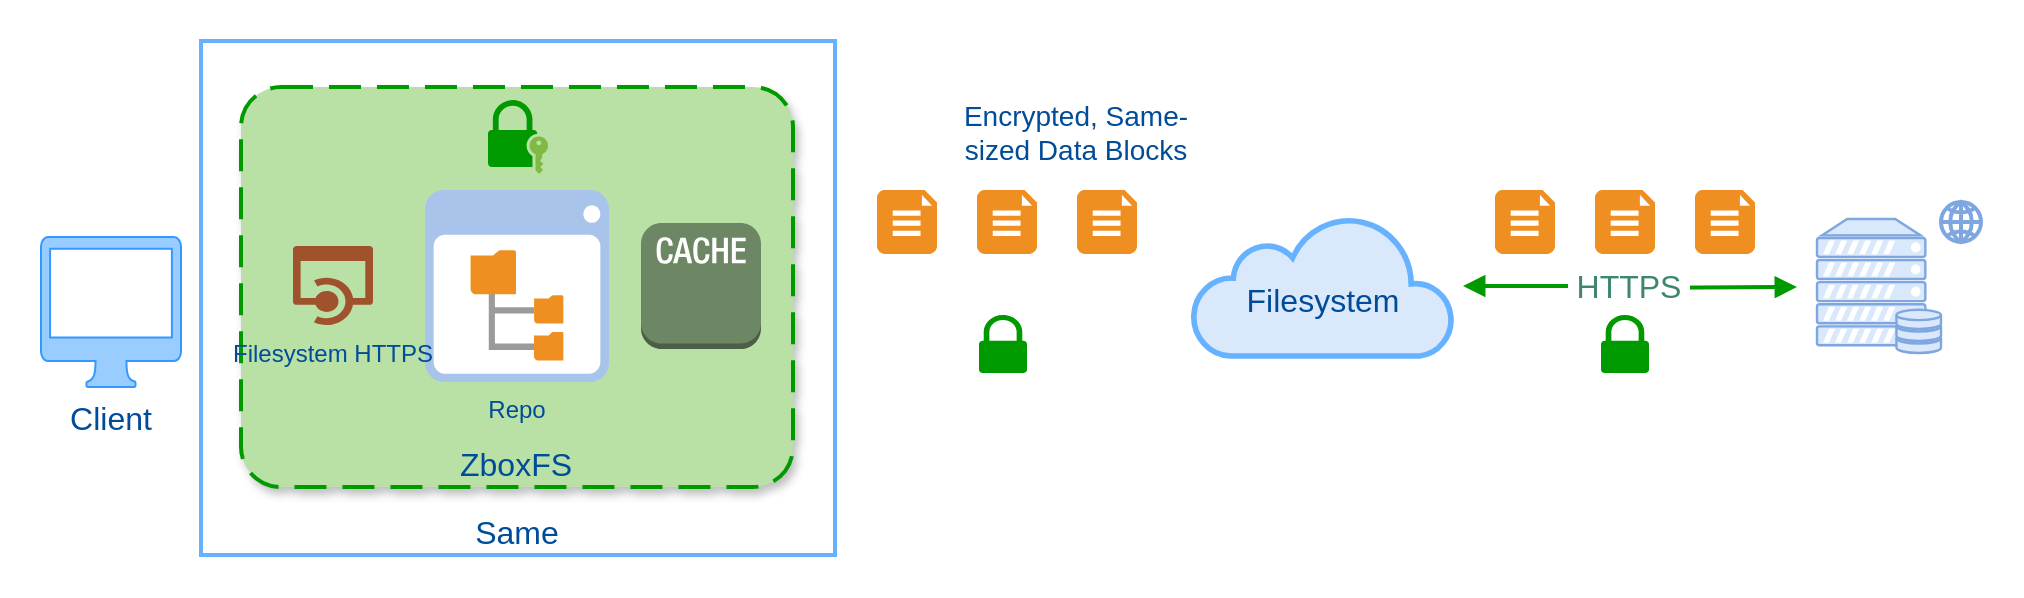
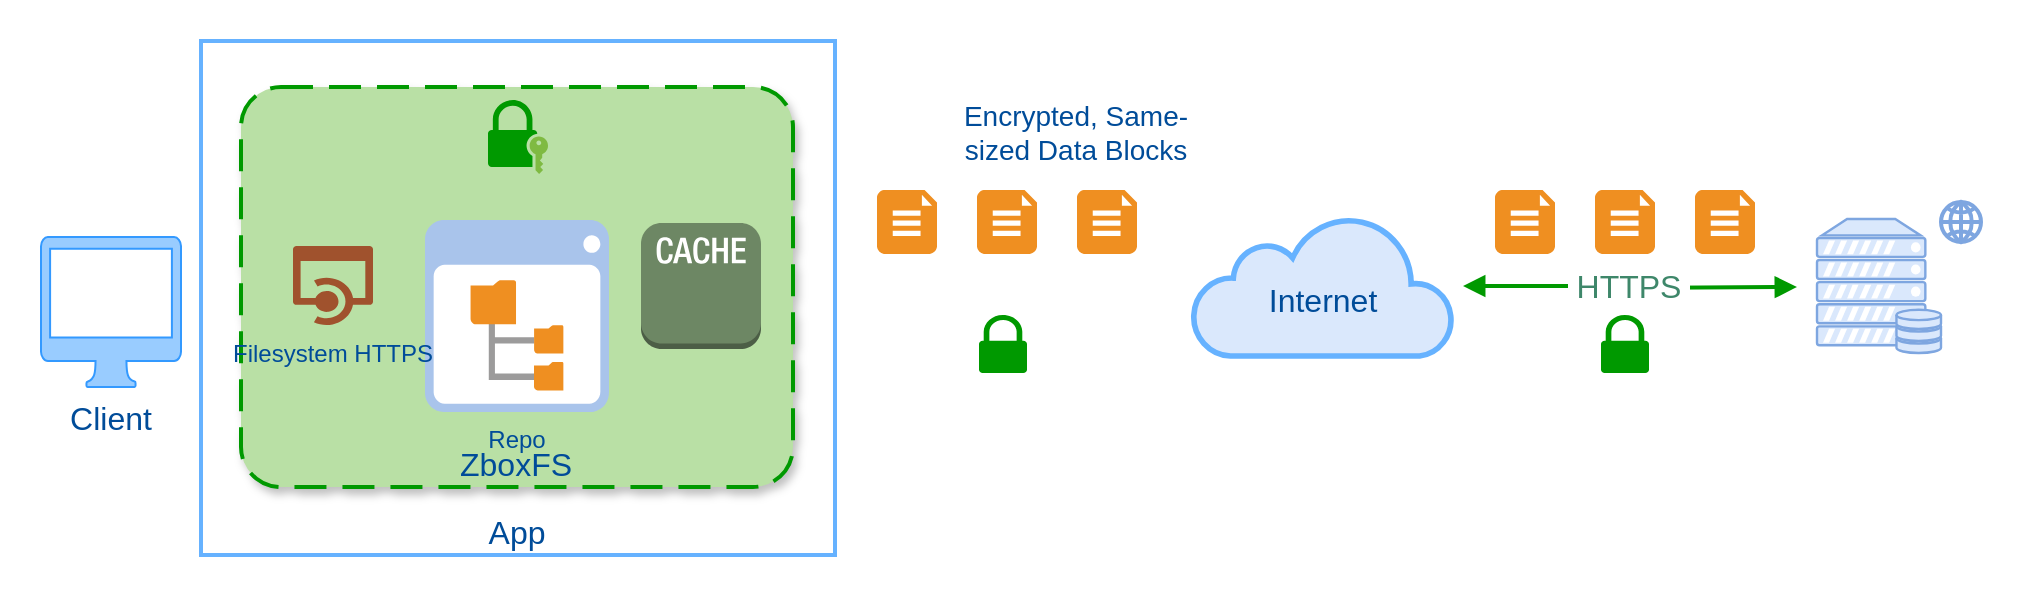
node "Repo": moved (517, 286) -> (517, 316)
node "Filesystem": label "Filesystem" -> "Internet"
node "Same": label "Same" -> "App"
